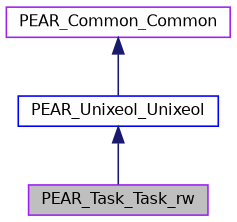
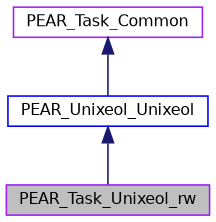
node "PEAR_Common_Common": label "PEAR_Common_Common" -> "PEAR_Task_Common"
node "PEAR_Task_Task_rw": label "PEAR_Task_Task_rw" -> "PEAR_Task_Unixeol_rw"
